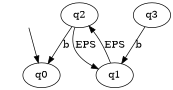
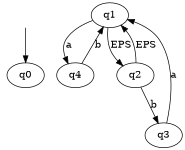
edge "q2" -> "q0": now "q2" -> "q3"
edge "q3" -> "q1": label "b" -> "a"
node "q4": added
